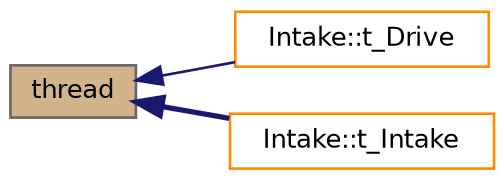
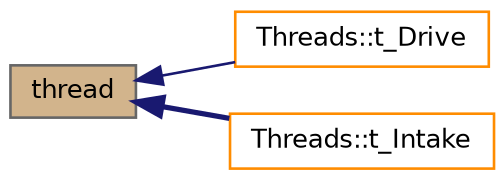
node "Intake::t_Drive": label "Intake::t_Drive" -> "Threads::t_Drive"
node "Intake::t_Intake": label "Intake::t_Intake" -> "Threads::t_Intake"
